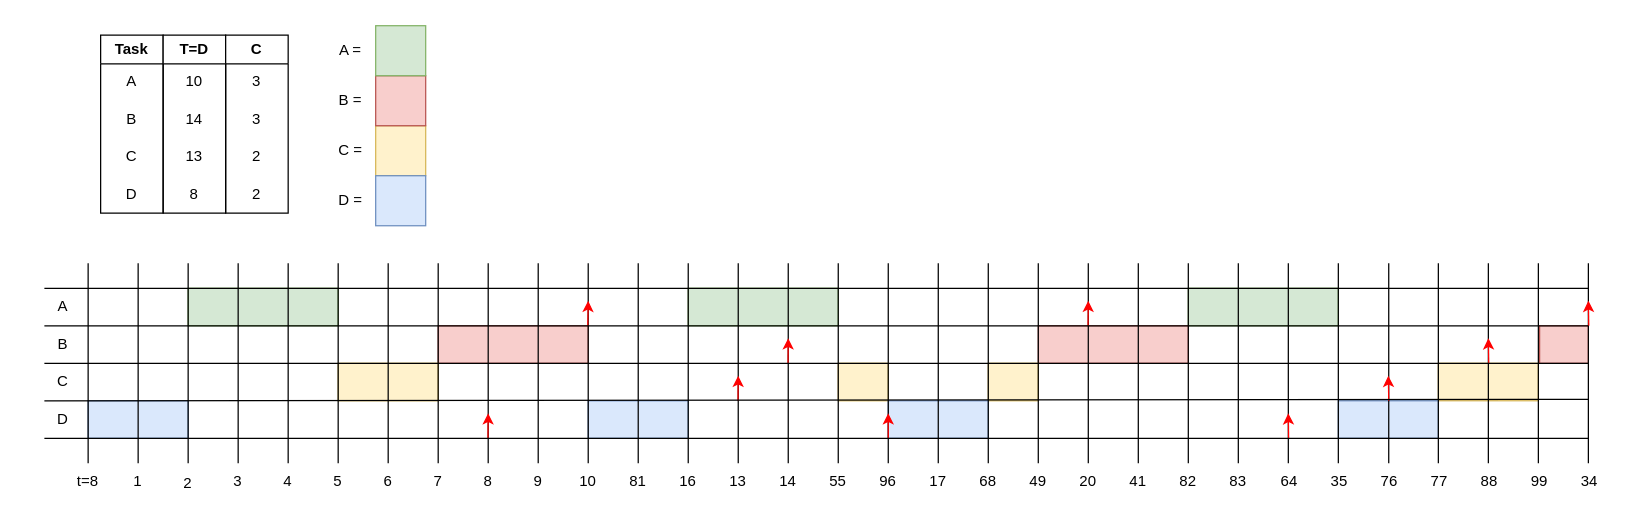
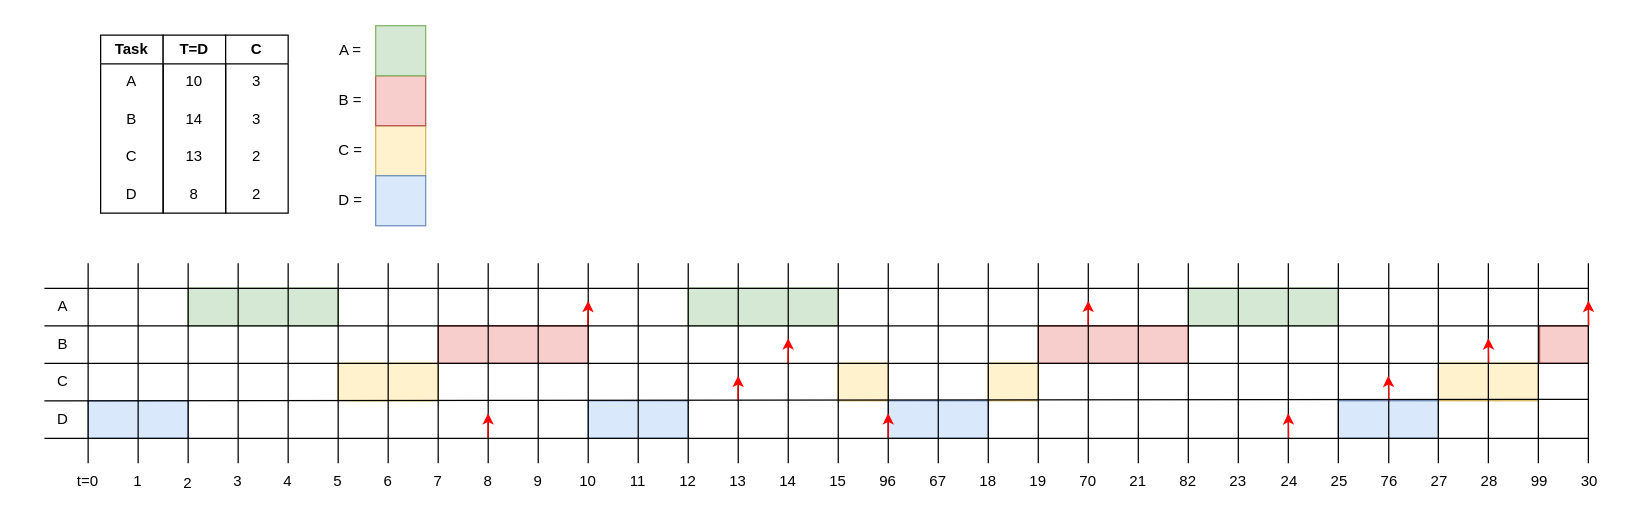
node "t=8": label "t=8" -> "t=0"
node "81": label "81" -> "11"
node "16": label "16" -> "12"
node "55": label "55" -> "15"
node "17": label "17" -> "67"
node "68": label "68" -> "18"
node "49": label "49" -> "19"
node "20": label "20" -> "70"
node "41": label "41" -> "21"
node "83": label "83" -> "23"
node "64": label "64" -> "24"
node "35": label "35" -> "25"
node "77": label "77" -> "27"
node "88": label "88" -> "28"
node "34": label "34" -> "30"
